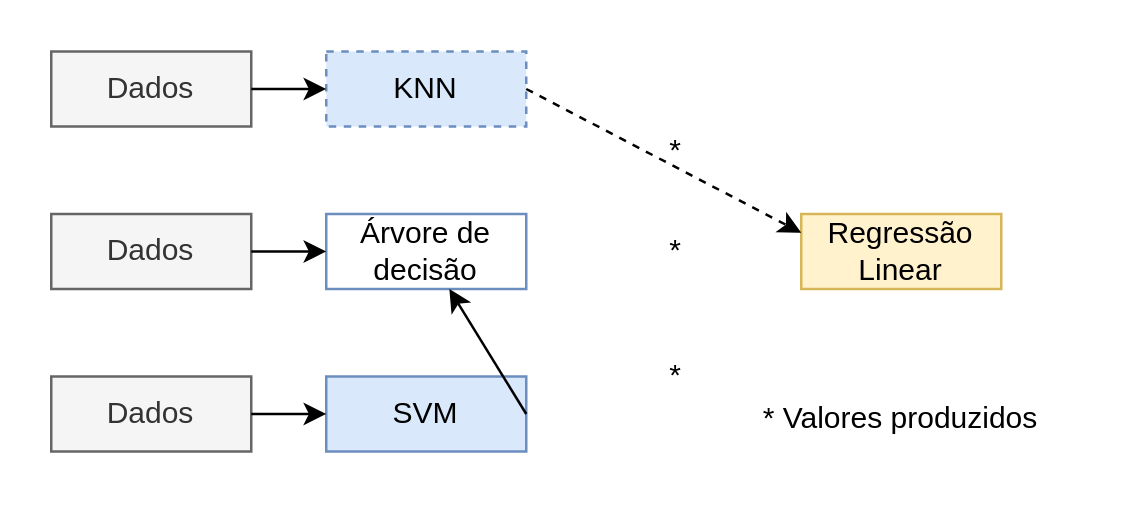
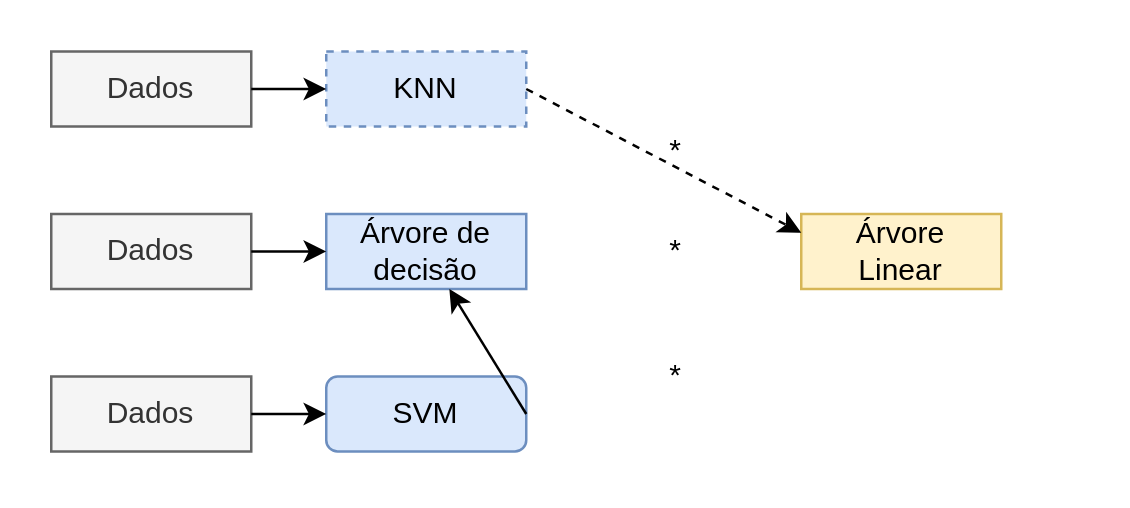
node "Árvore de decisão": fillcolor #ffffff -> #dae8fc
node "Regressão Linear": label "Regressão Linear" -> "Árvore Linear"
node "SVM": shape rectangle -> rounded rectangle
node "* Valores produzidos": removed
